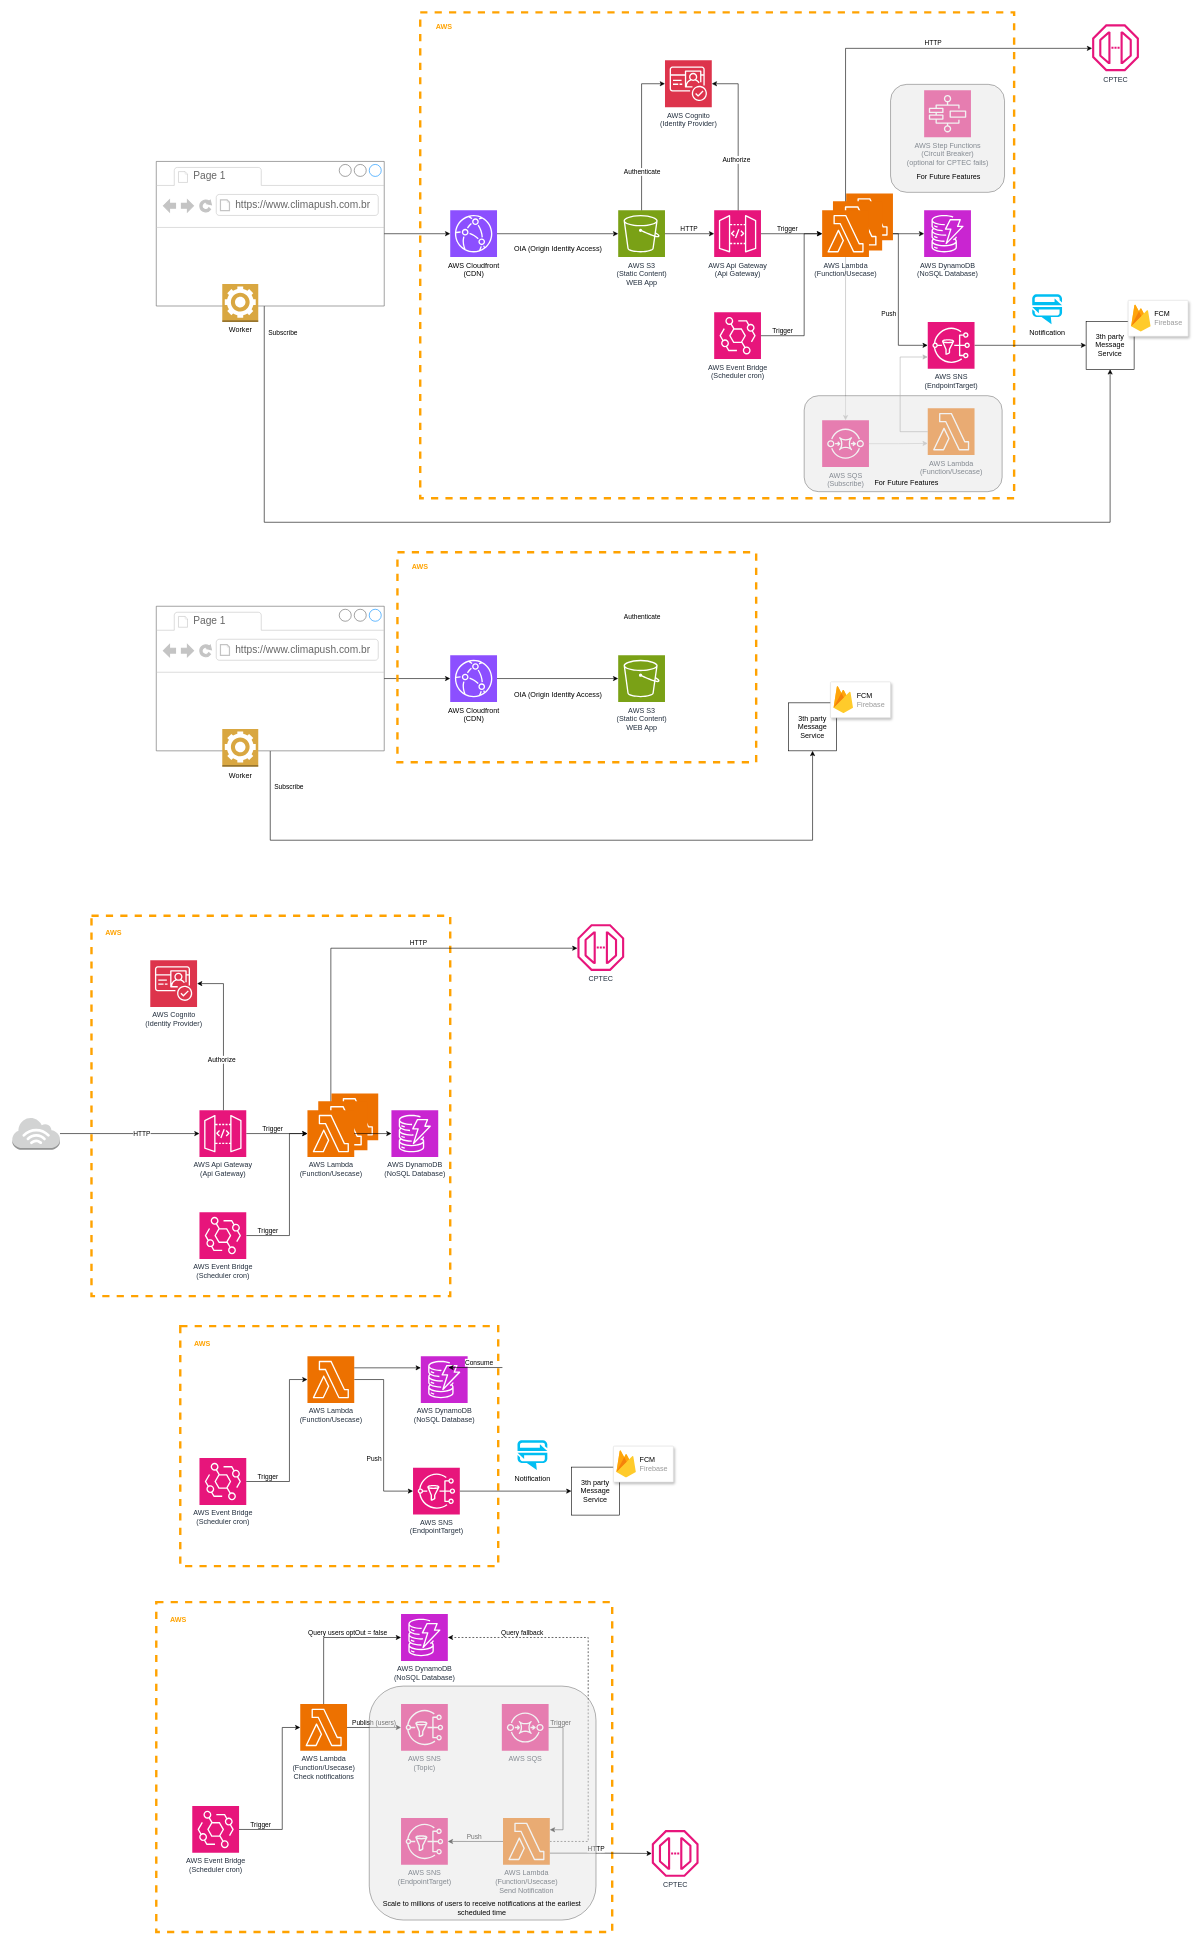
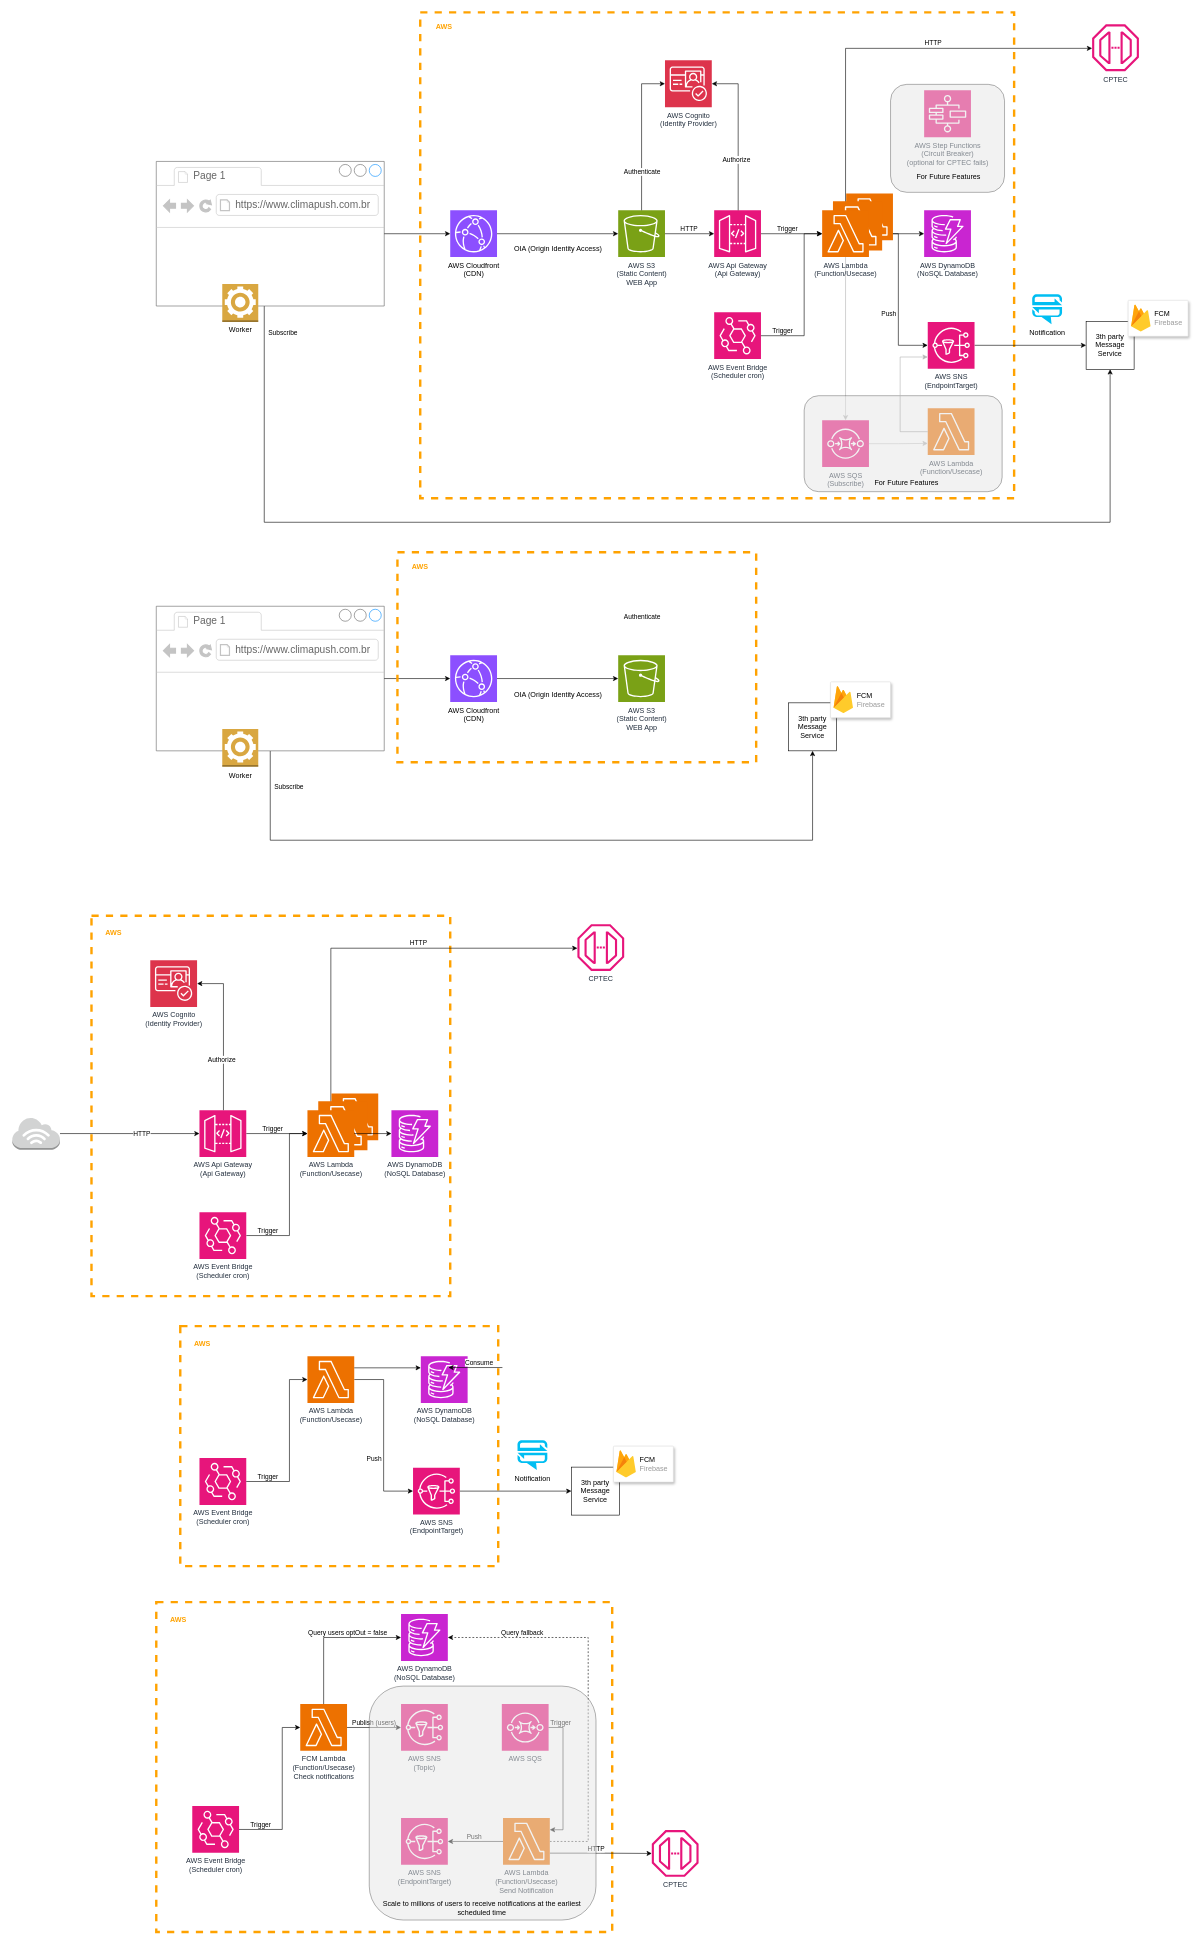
node "AWS Lambda (Function/Usecase) Check notifications": label "AWS Lambda (Function/Usecase) Check notifications" -> "FCM Lambda (Function/Usecase) Check notifications"
